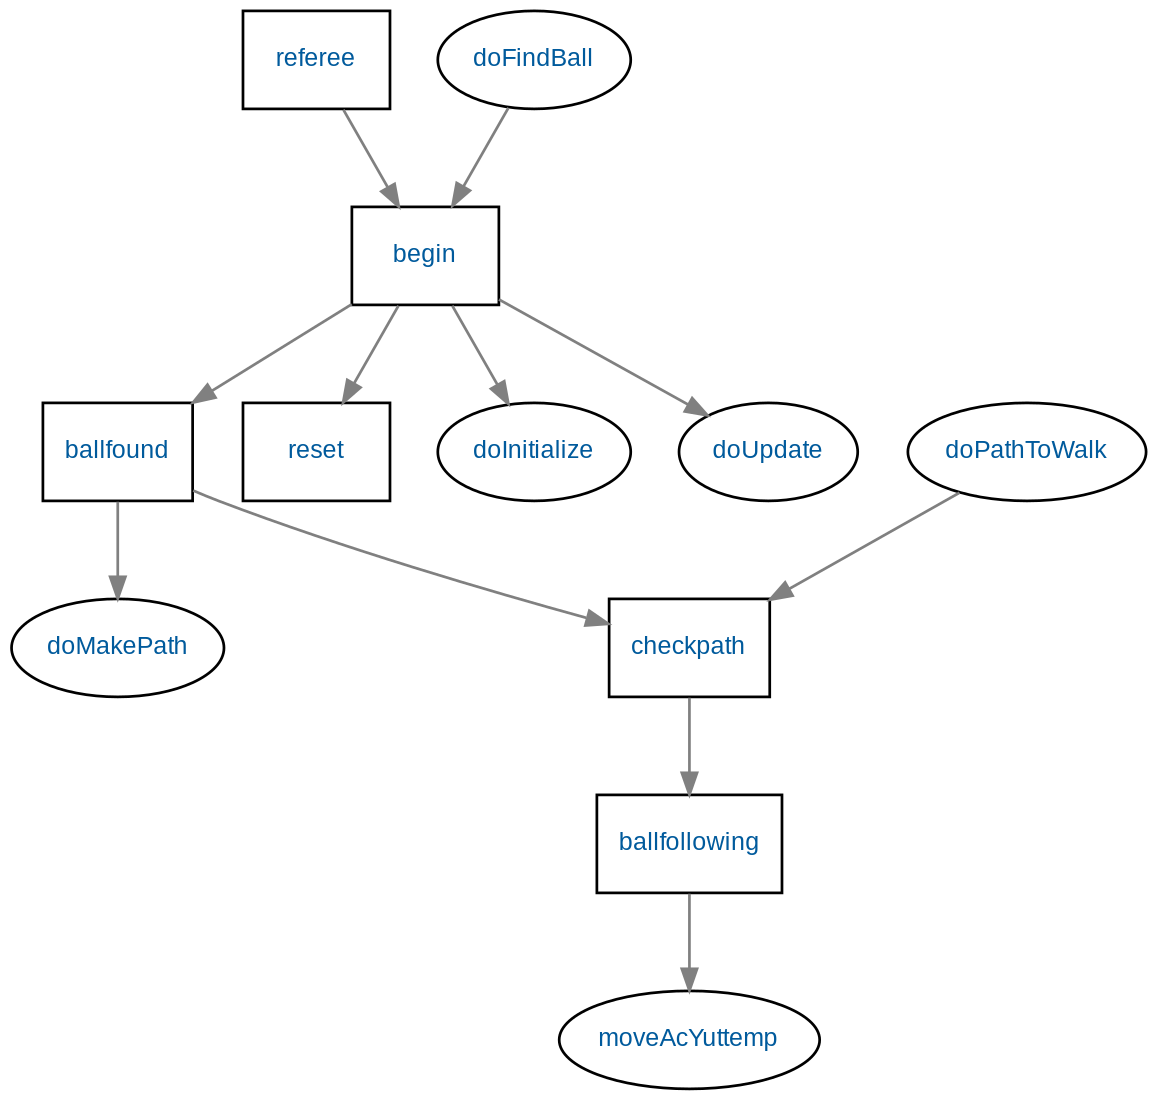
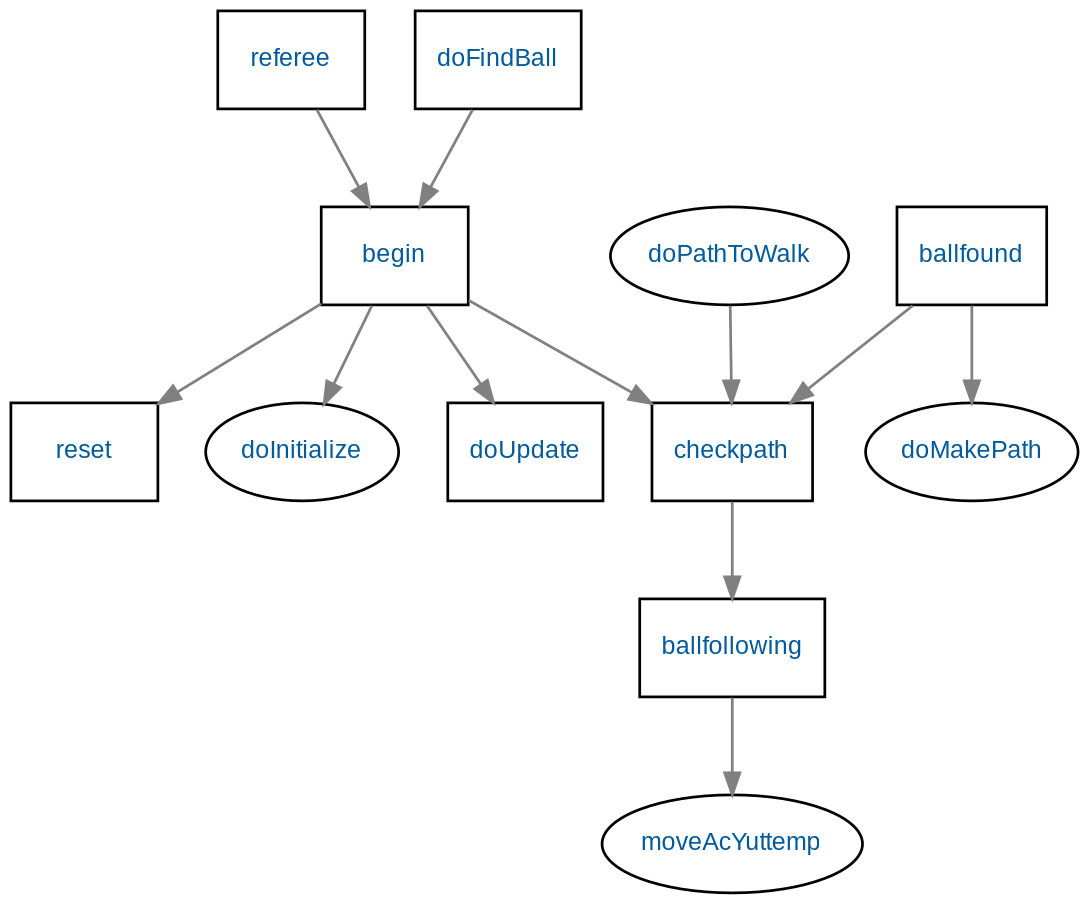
node "doFindBall": shape ellipse -> box
edge "begin" -> "ballfound": now "begin" -> "checkpath"
node "doUpdate": shape ellipse -> box
